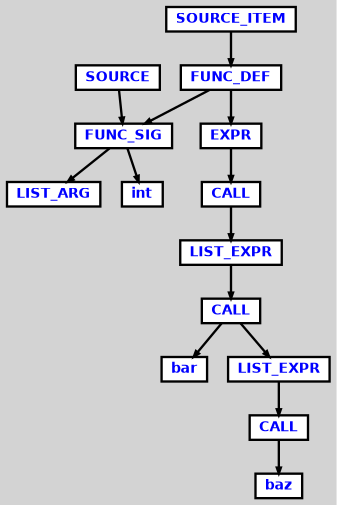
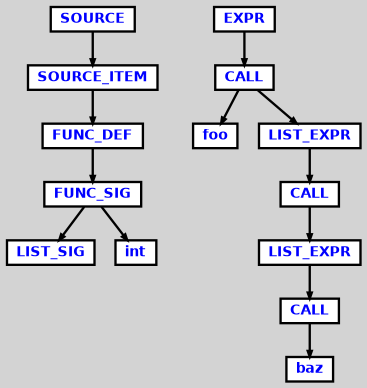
edge "SOURCE" -> "FUNC_SIG": now "SOURCE" -> "SOURCE_ITEM"
edge "FUNC_DEF" -> "EXPR": removed
node "foo": added
node "LIST_ARG": label "LIST_ARG" -> "LIST_SIG"
node "bar": removed
